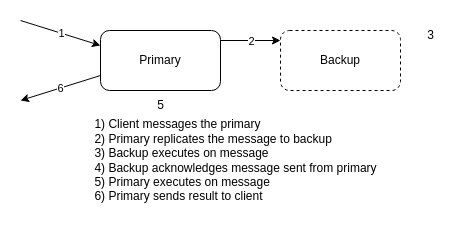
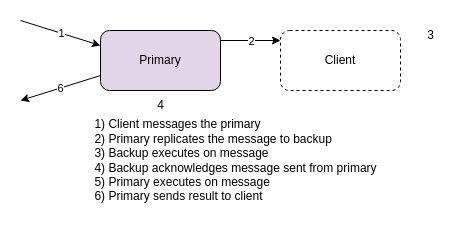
node "Primary": fillcolor #ffffff -> #e1d5e7
node "Backup": label "Backup" -> "Client"
node "5": label "5" -> "4"
